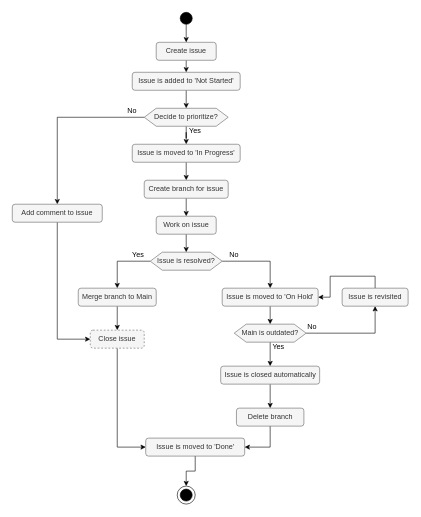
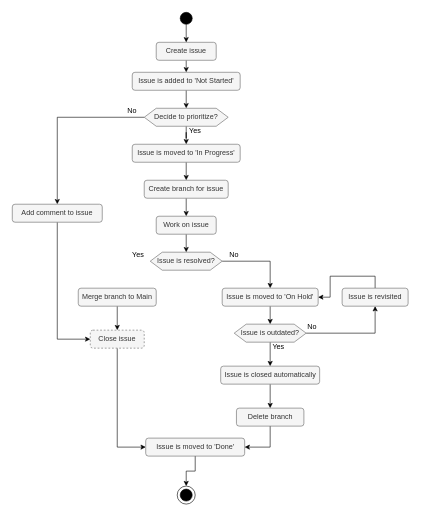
edge "Issue is resolved?" -> "Merge branch to Main": removed
node "Main is outdated?": label "Main is outdated?" -> "Issue is outdated?"
